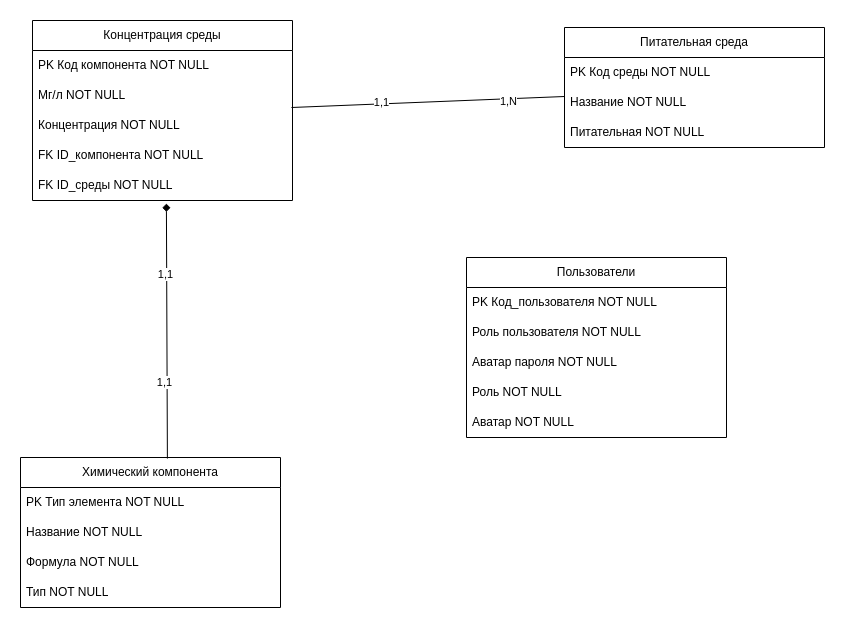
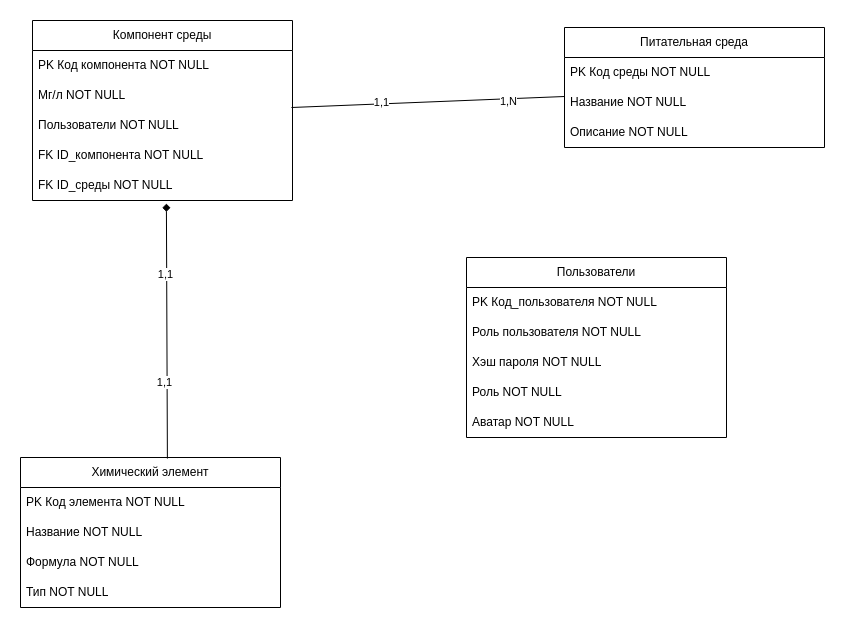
node "Концентрация среды": label "Концентрация среды" -> "Компонент среды"
node "Концентрация NOT NULL": label "Концентрация NOT NULL" -> "Пользователи NOT NULL"
node "Питательная NOT NULL": label "Питательная NOT NULL" -> "Описание NOT NULL"
node "Аватар пароля NOT NULL": label "Аватар пароля NOT NULL" -> "Хэш пароля NOT NULL"
node "Химический компонента": label "Химический компонента" -> "Химический элемент"
node "PK Тип элемента NOT NULL": label "PK Тип элемента NOT NULL" -> "PK Код элемента NOT NULL"
